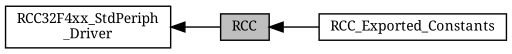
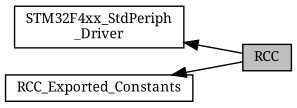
node "RCC32F4xx_StdPeriph _Driver": label "RCC32F4xx_StdPeriph _Driver" -> "STM32F4xx_StdPeriph _Driver"
edge "RCC_Exported_Constants" -> "RCC": reversed
